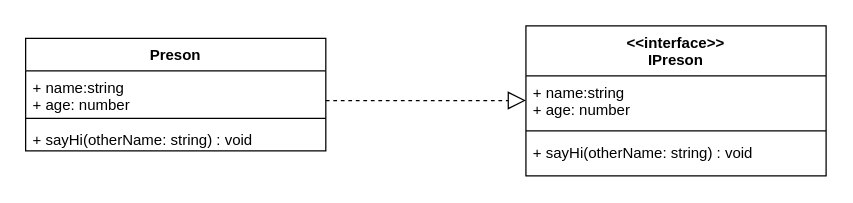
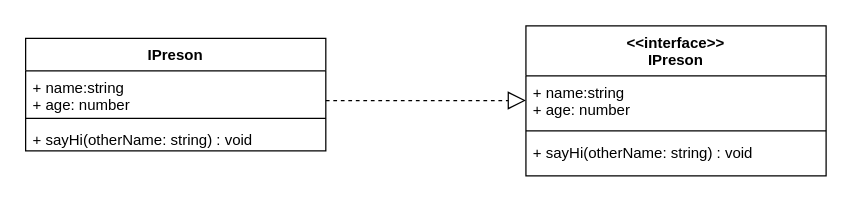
node "Preson": label "Preson" -> "IPreson"
